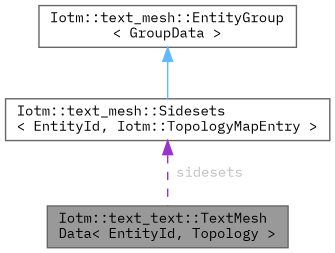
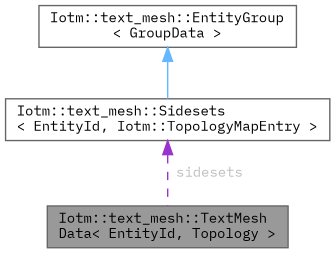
node "Iotm::text_text::TextMesh Data< EntityId, Topology >": label "Iotm::text_text::TextMesh Data< EntityId, Topology >" -> "Iotm::text_mesh::TextMesh Data< EntityId, Topology >"
